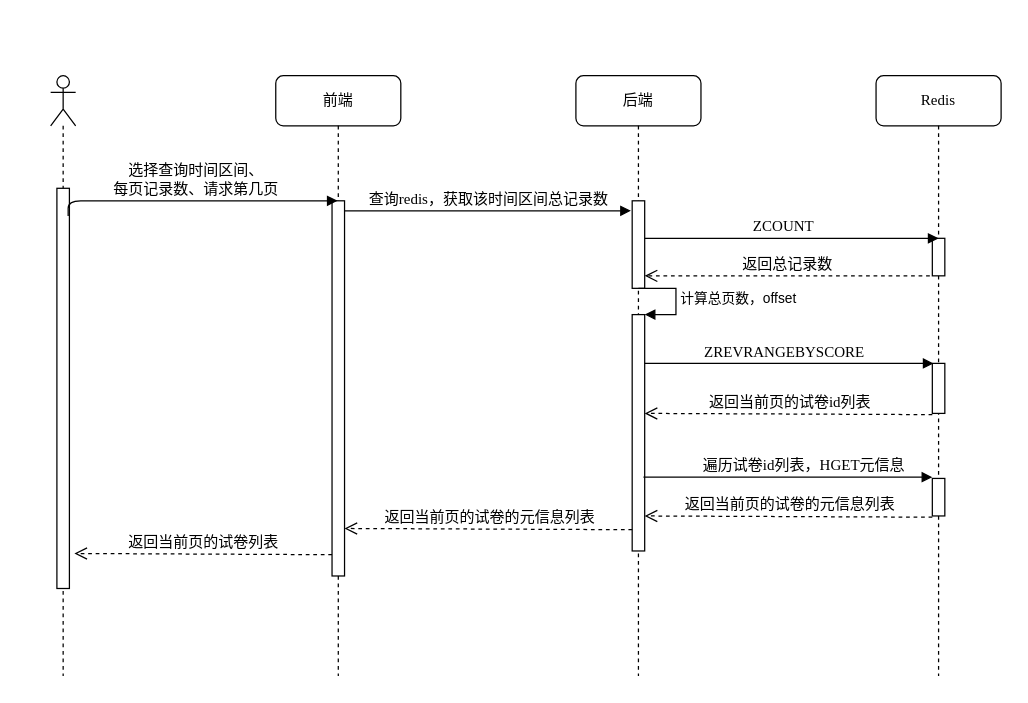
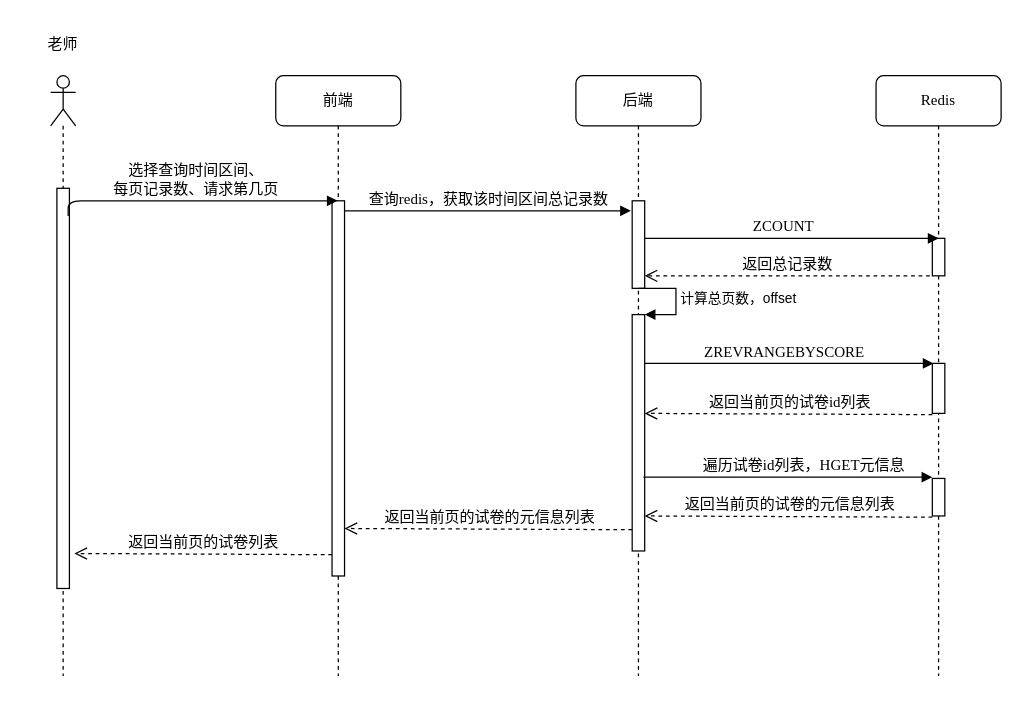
node "老师": added
